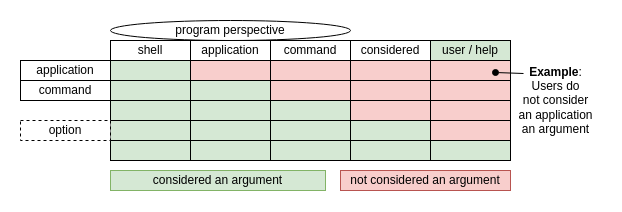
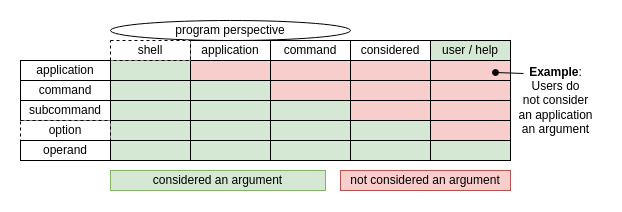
node "shell": style solid -> dashed
node "subcommand": added
node "operand": added
